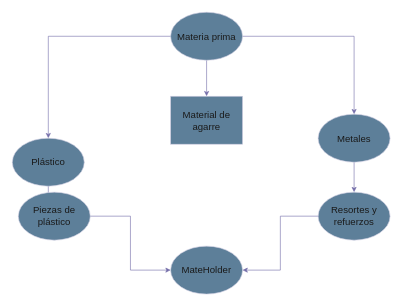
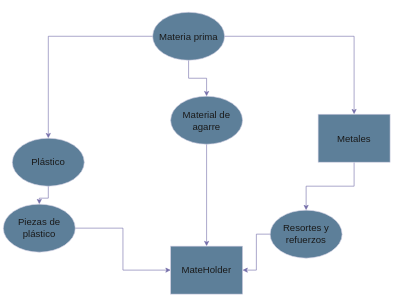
node "Materia prima": moved (207, 36) -> (189, 36)
node "Material de agarre": shape rectangle -> ellipse
node "Metales": shape ellipse -> rectangle
edge "Material de agarre" -> "MateHolder": added
node "Piezas de plástico": moved (54, 216) -> (39, 228)
node "Resortes y refuerzos": moved (354, 216) -> (306, 234)
node "MateHolder": shape ellipse -> rectangle
